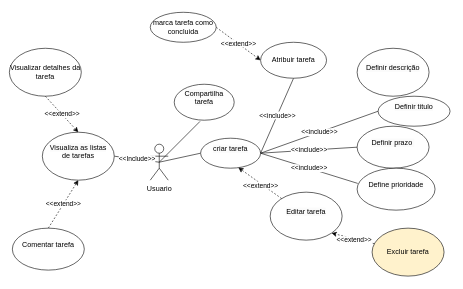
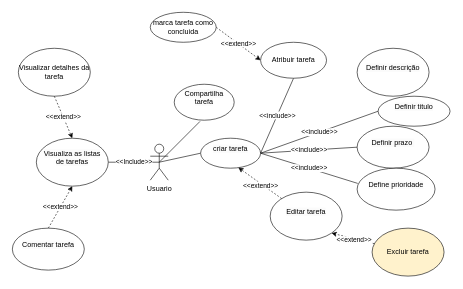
node "Visualizar detalhes da tarefa": moved (45, 72) -> (54, 72)
node "Visualiza as listas de tarefas": moved (78, 156) -> (72, 162)
